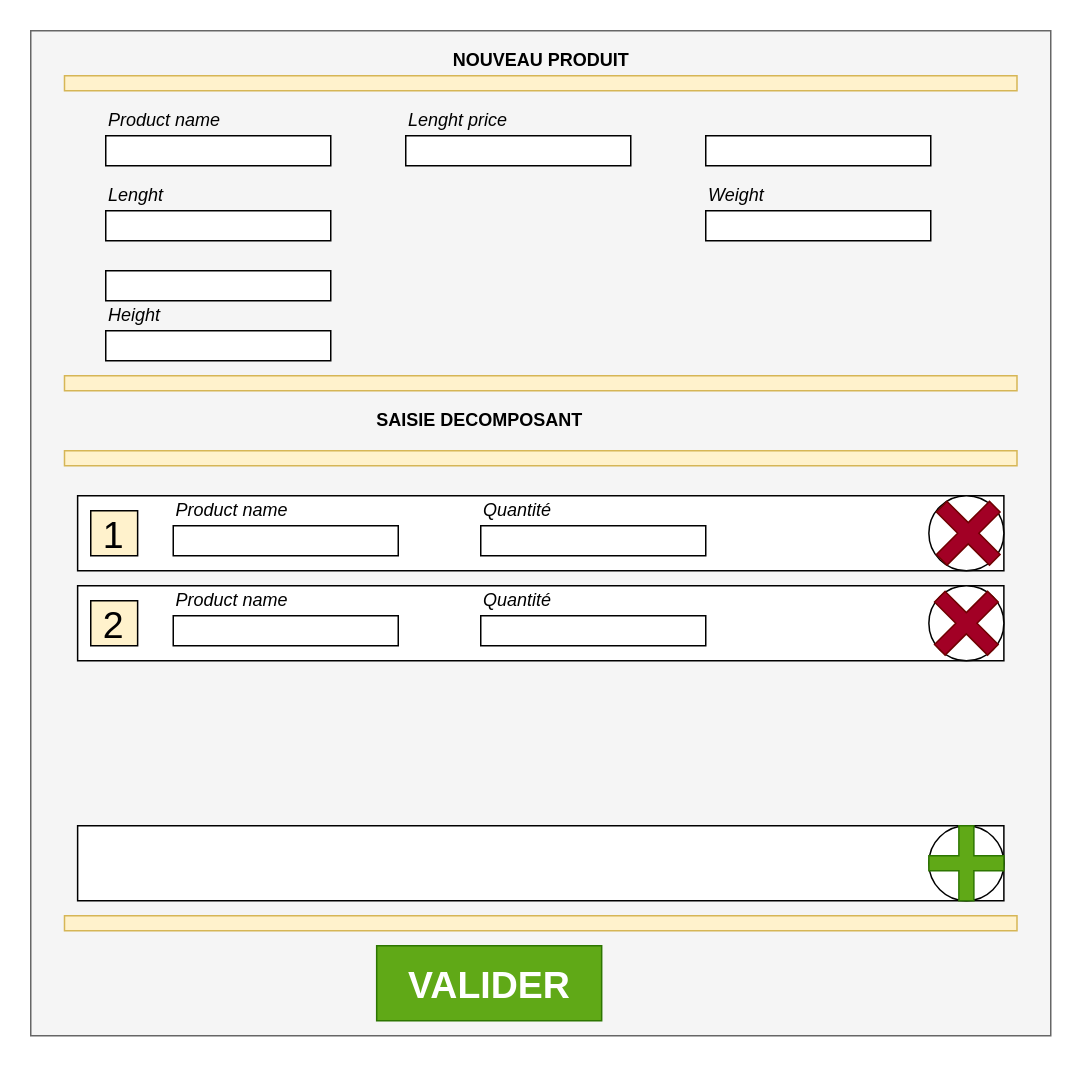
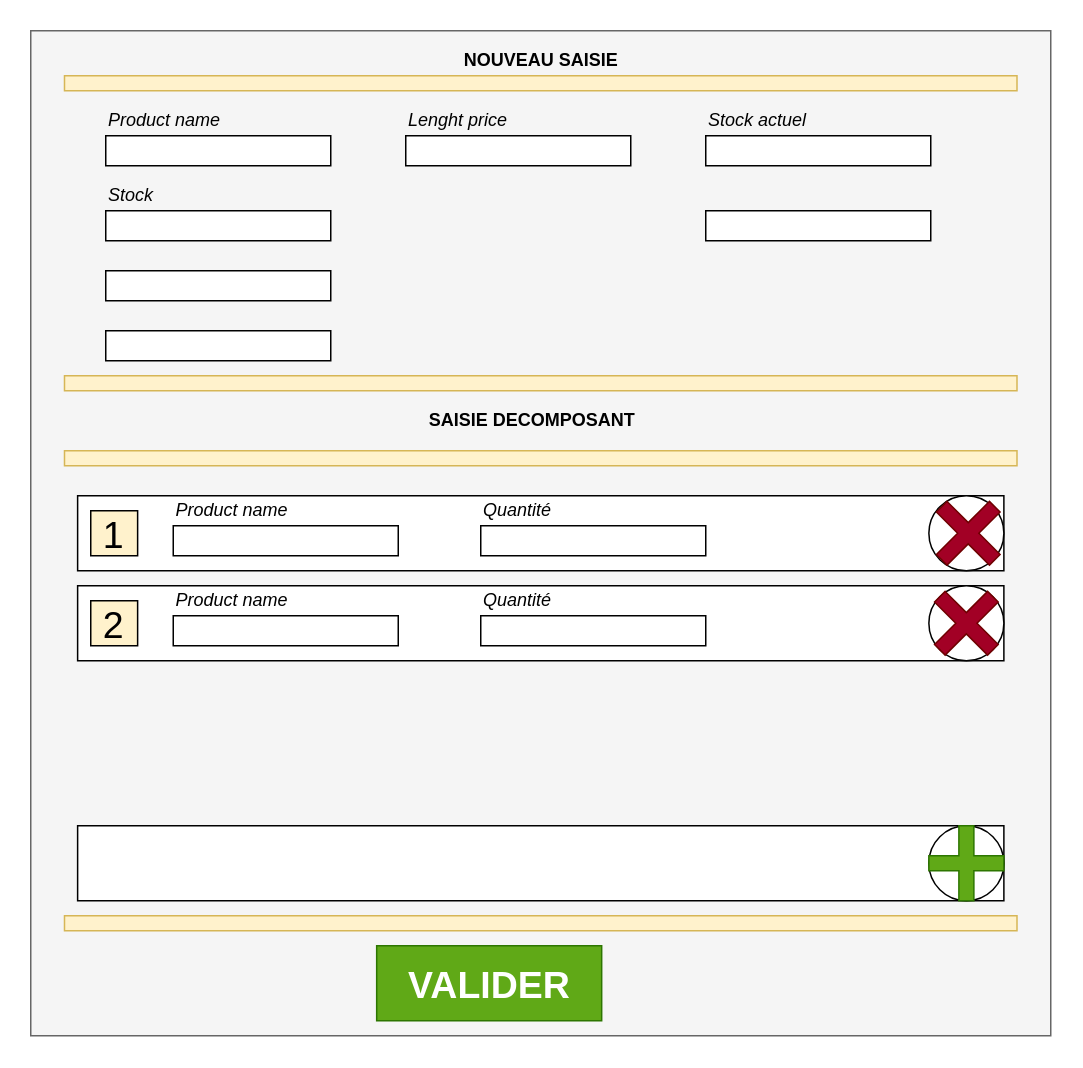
node "NOUVEAU PRODUIT": label "NOUVEAU PRODUIT" -> "NOUVEAU SAISIE"
node "Stock actuel": added
node "Lenght": label "Lenght" -> "Stock"
node "Weight": removed
node "Height": removed
node "SAISIE DECOMPOSANT": moved (479, 421) -> (532, 421)
